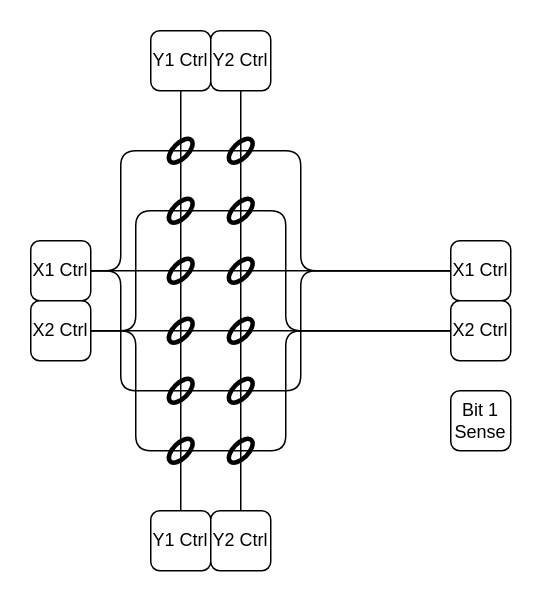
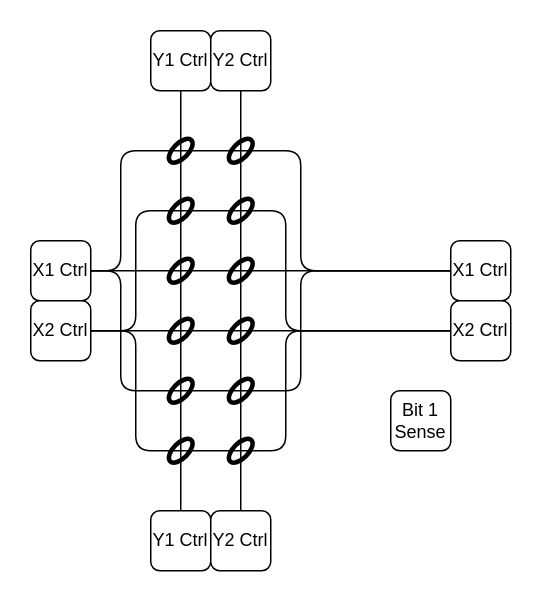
node "Bit 1 Sense": moved (481, 421) -> (421, 421)
